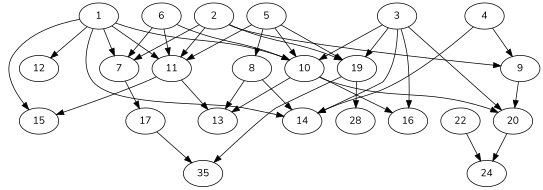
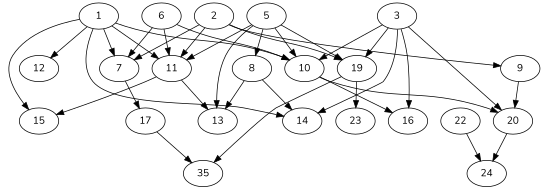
node "4": removed
edge "10" -> "13": now "5" -> "13"
node "28": label "28" -> "23"
